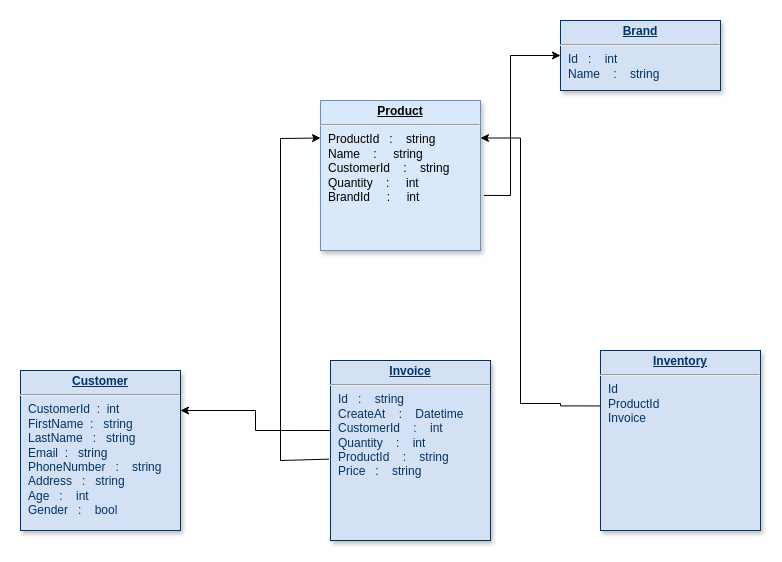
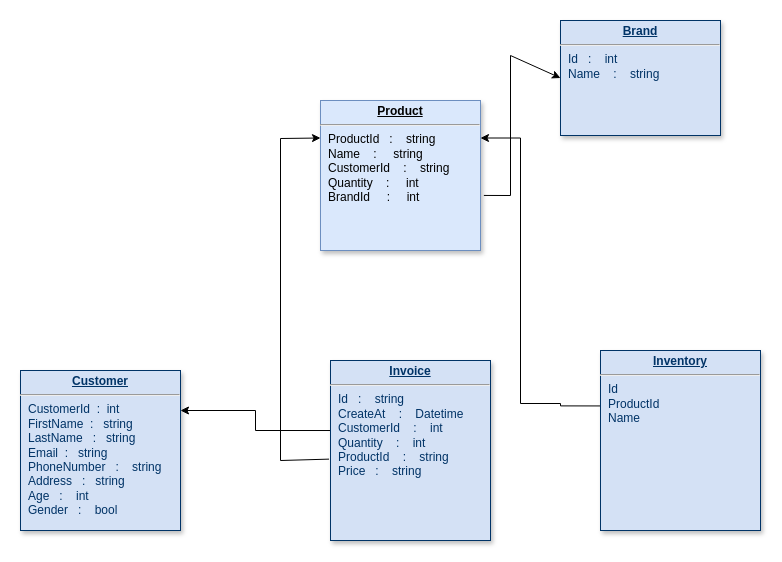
node "Brand Id : int Name : string": size 160x70 -> 160x115
node "Inventory Id ProductId Invoice": label "Inventory Id ProductId Invoice" -> "Inventory Id ProductId Name"
